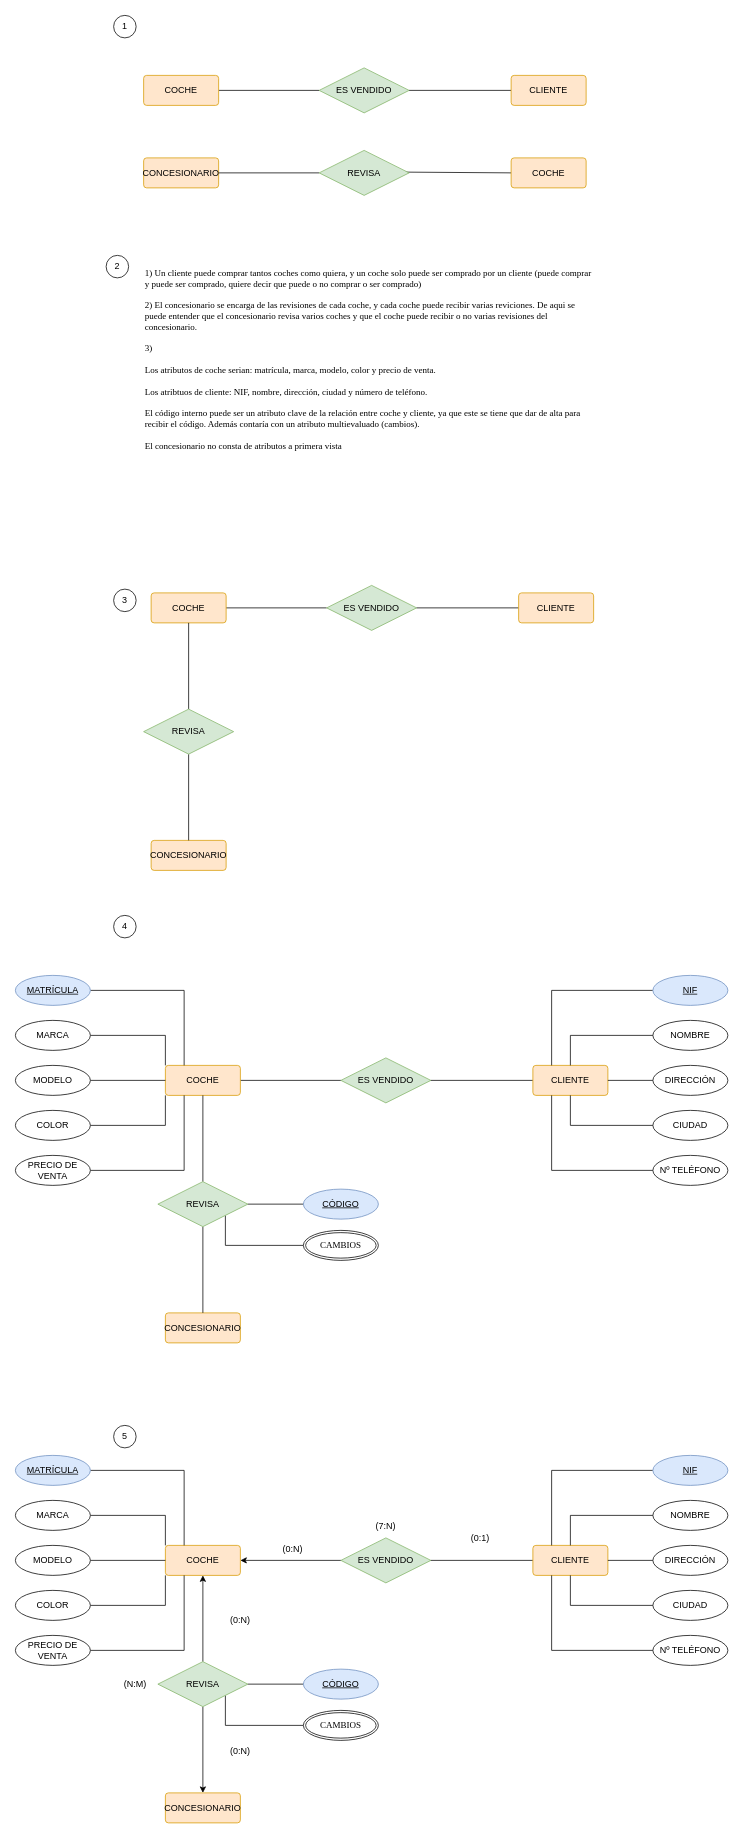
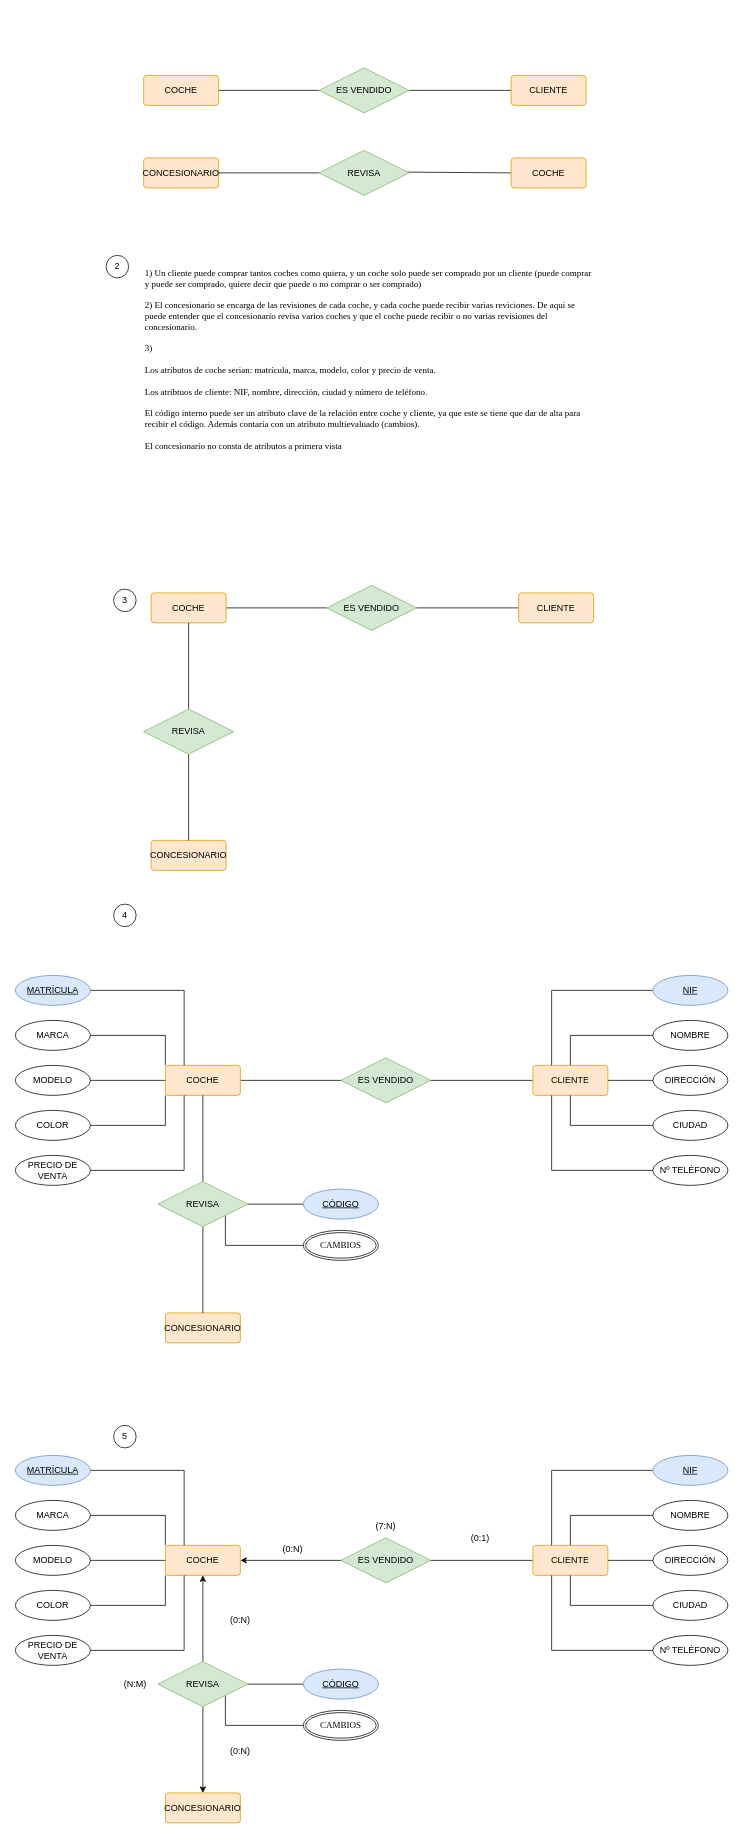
node "1": removed
node "4": moved (125, 927) -> (125, 915)
